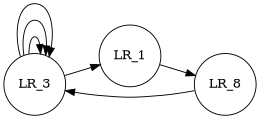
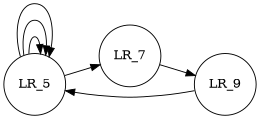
node "LR_1": label "LR_1" -> "LR_7"
node "LR_3": label "LR_3" -> "LR_5"
node "LR_8": label "LR_8" -> "LR_9"
